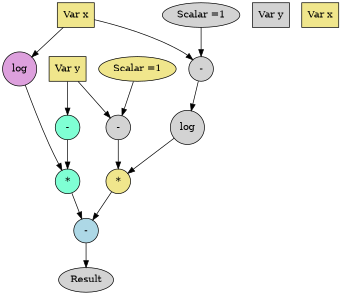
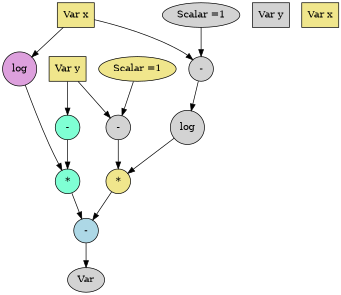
node "Result": label "Result" -> "Var"
